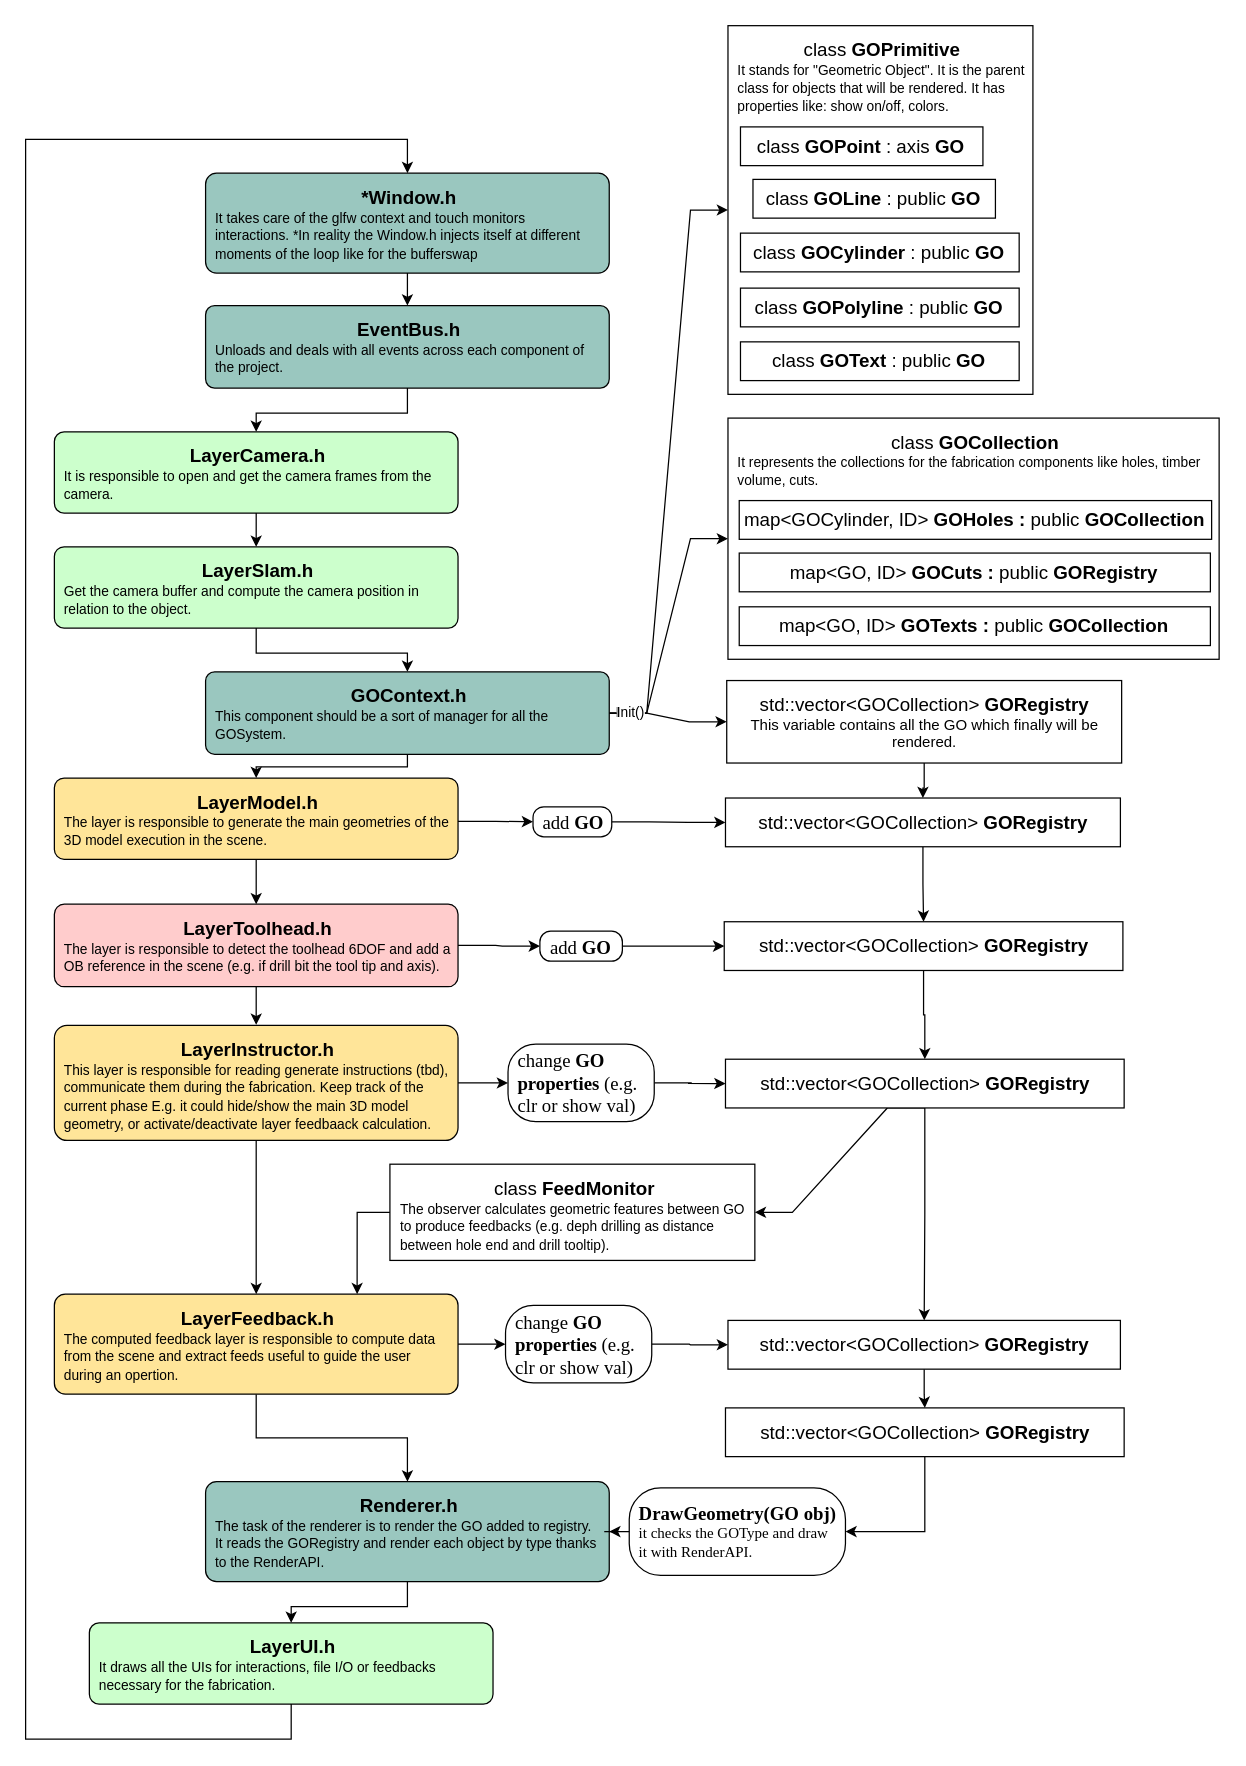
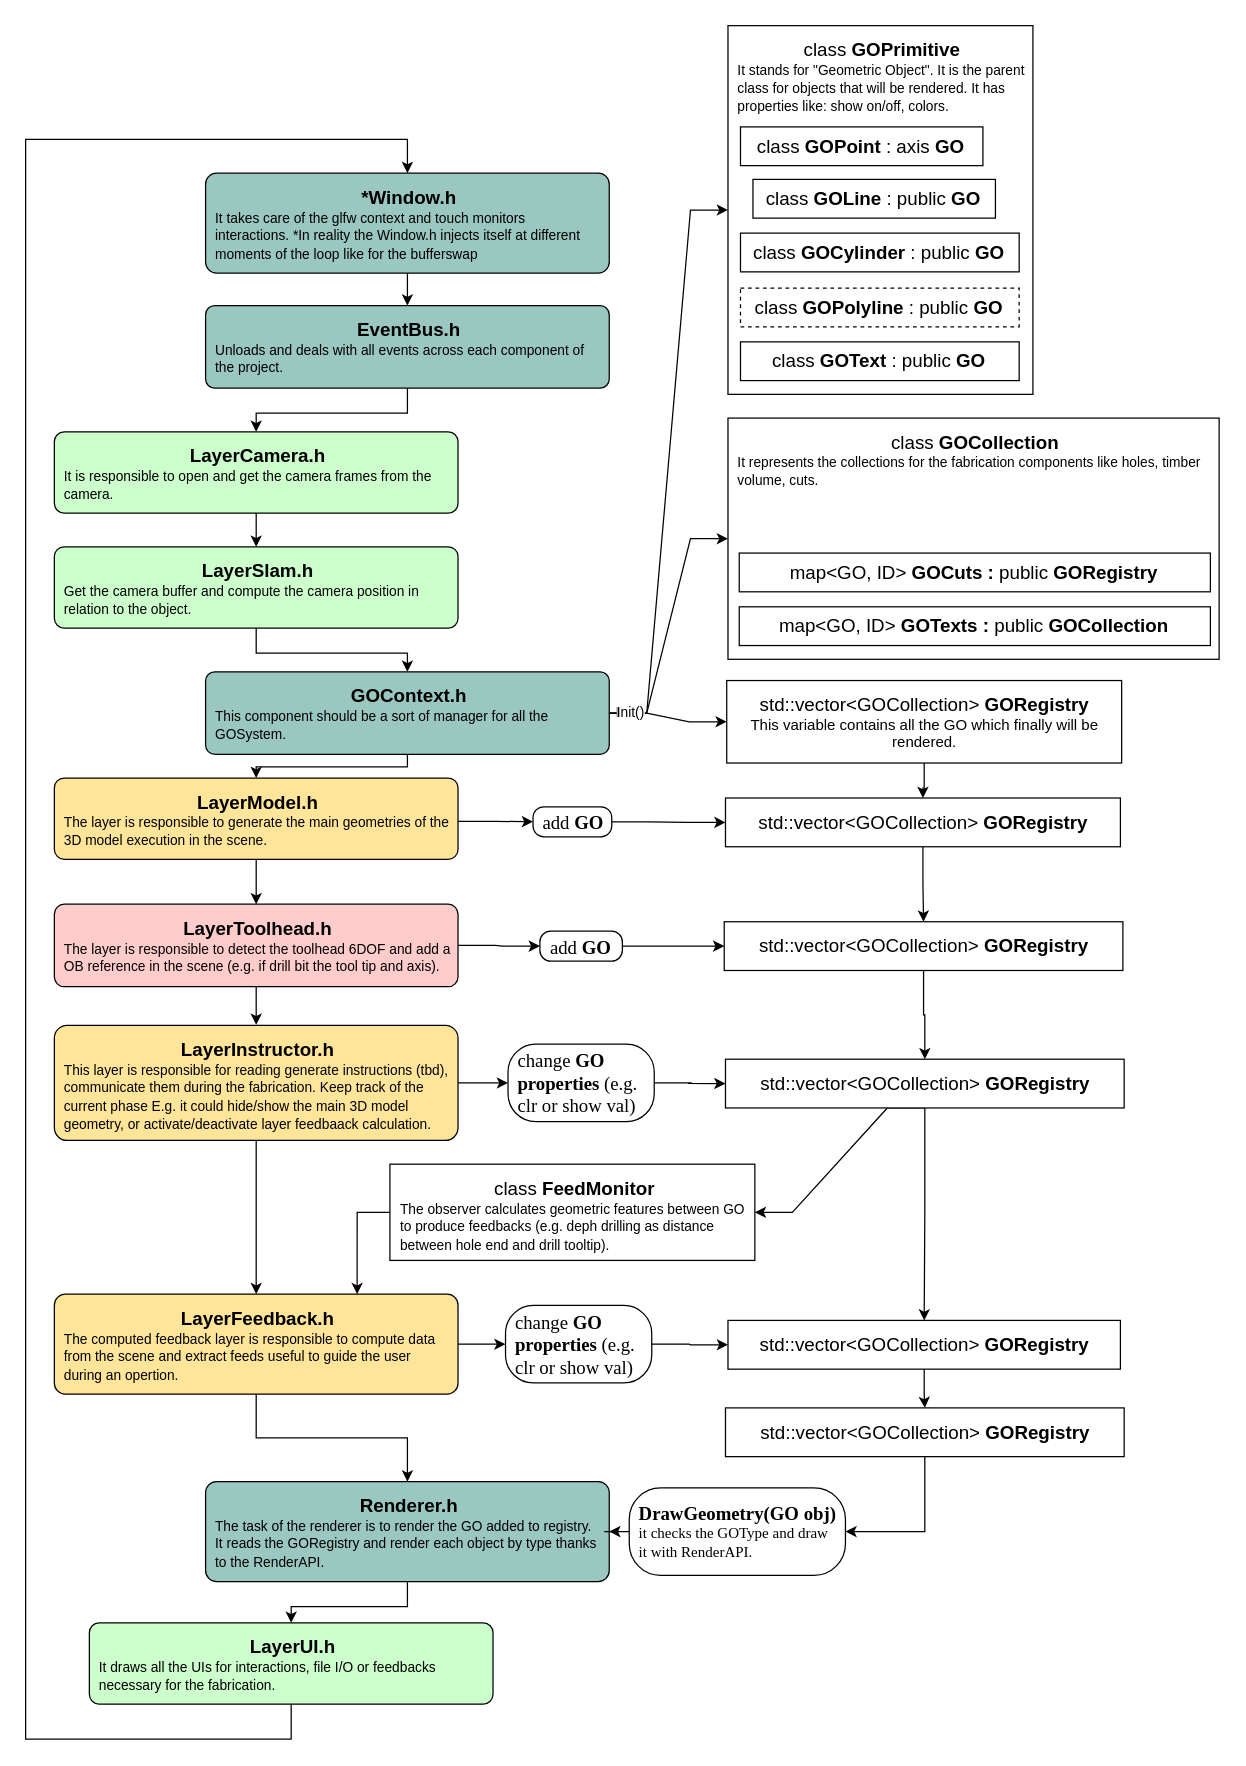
node "class GOPolyline : public GO": style solid -> dashed
node "map<GOCylinder, ID> GOHoles : public GOCollection": removed
